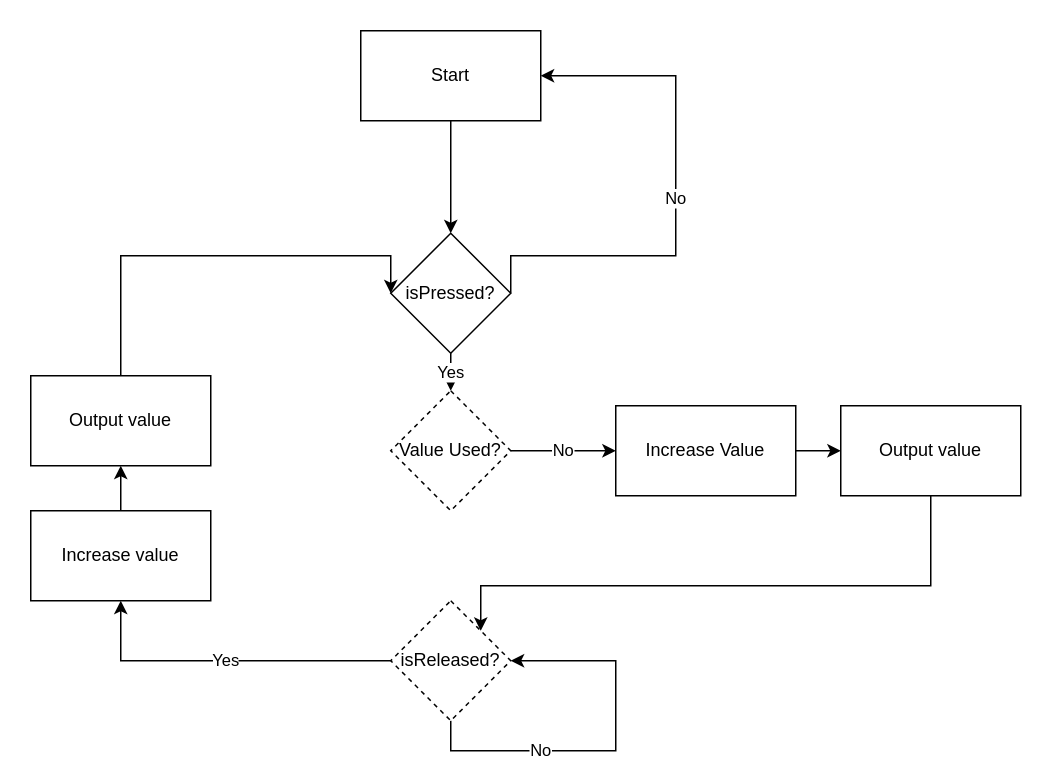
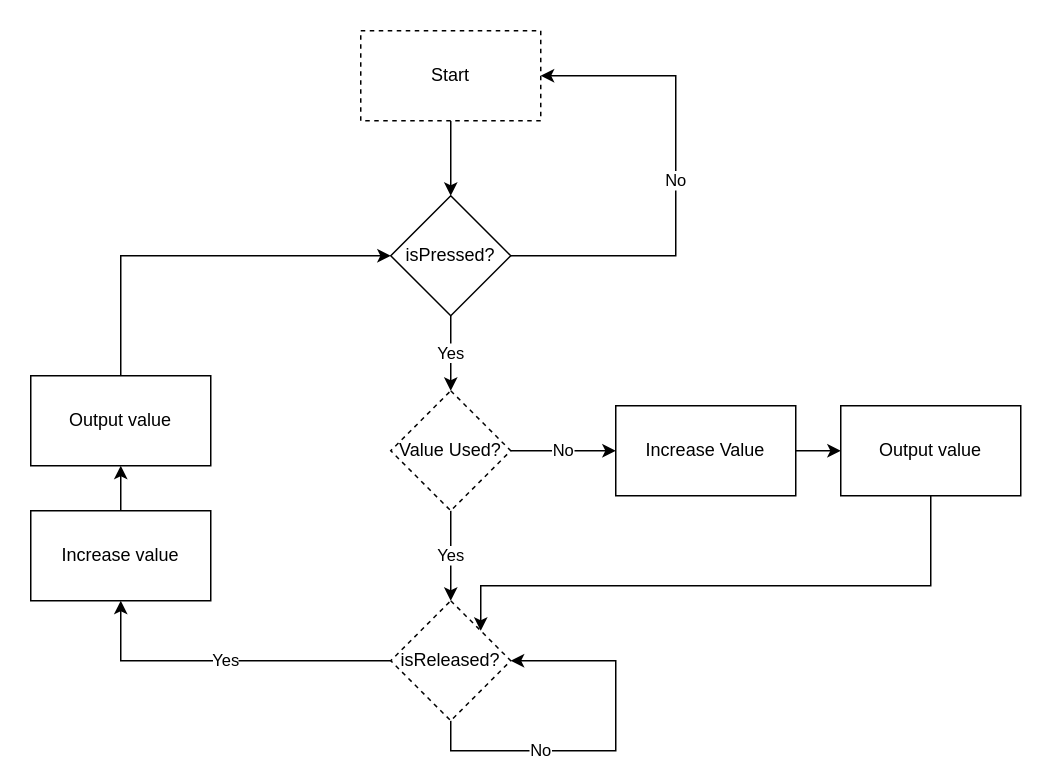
node "Start": style solid -> dashed
node "isPressed?": moved (451, 293) -> (451, 256)
edge "Value Used?" -> "isReleased?": added, label "Yes"
